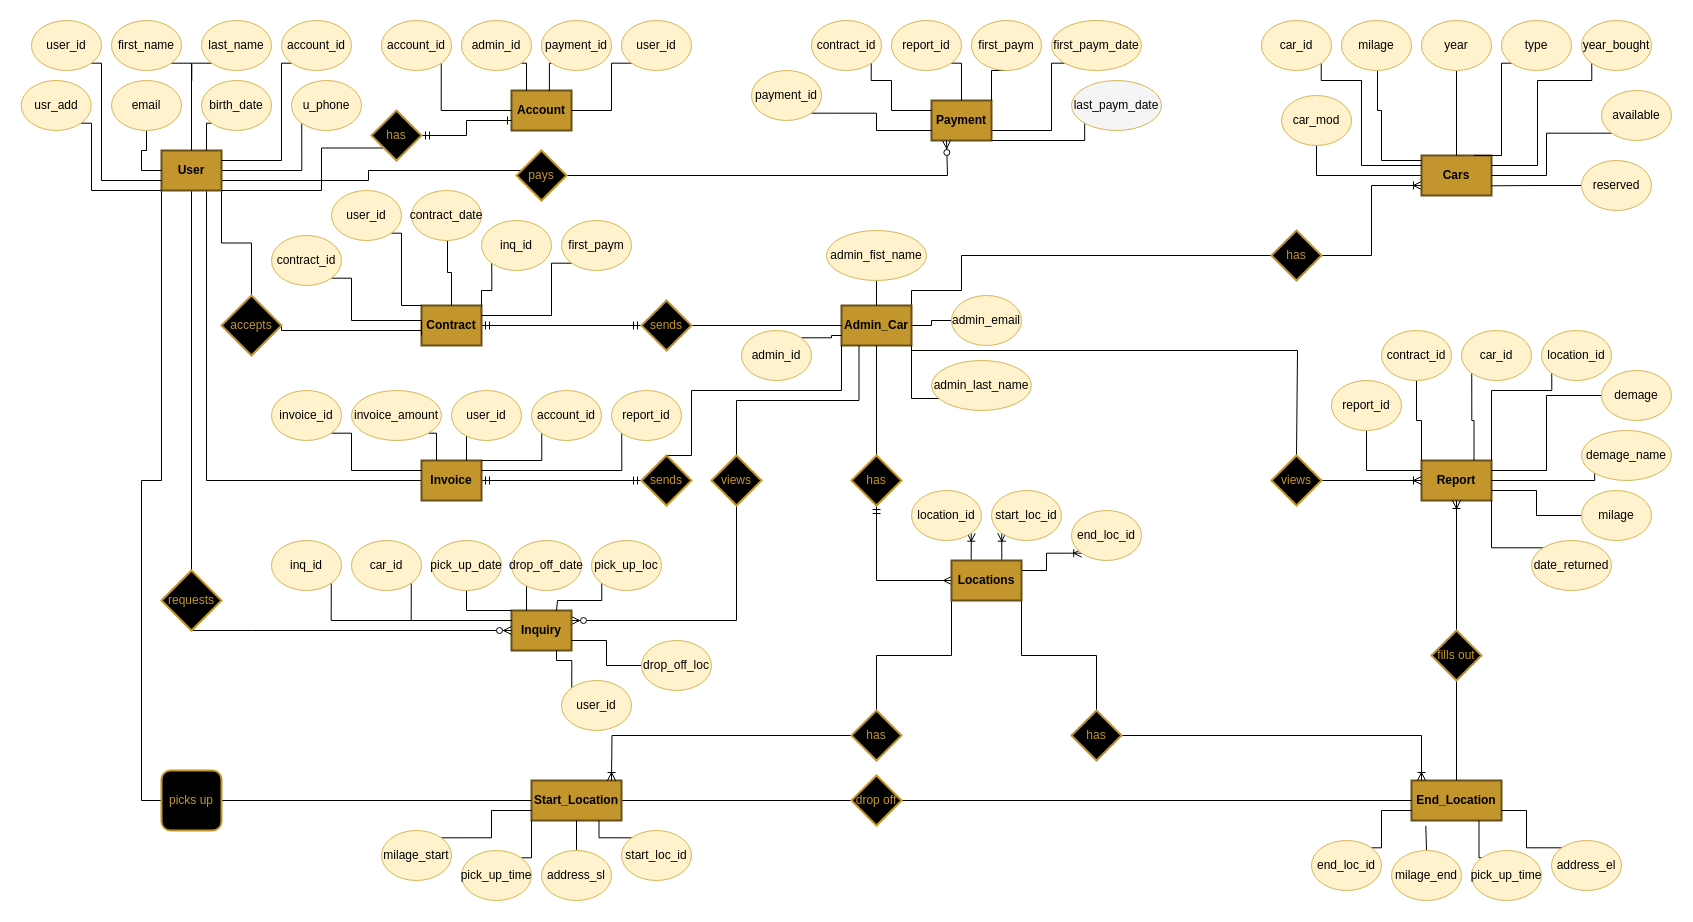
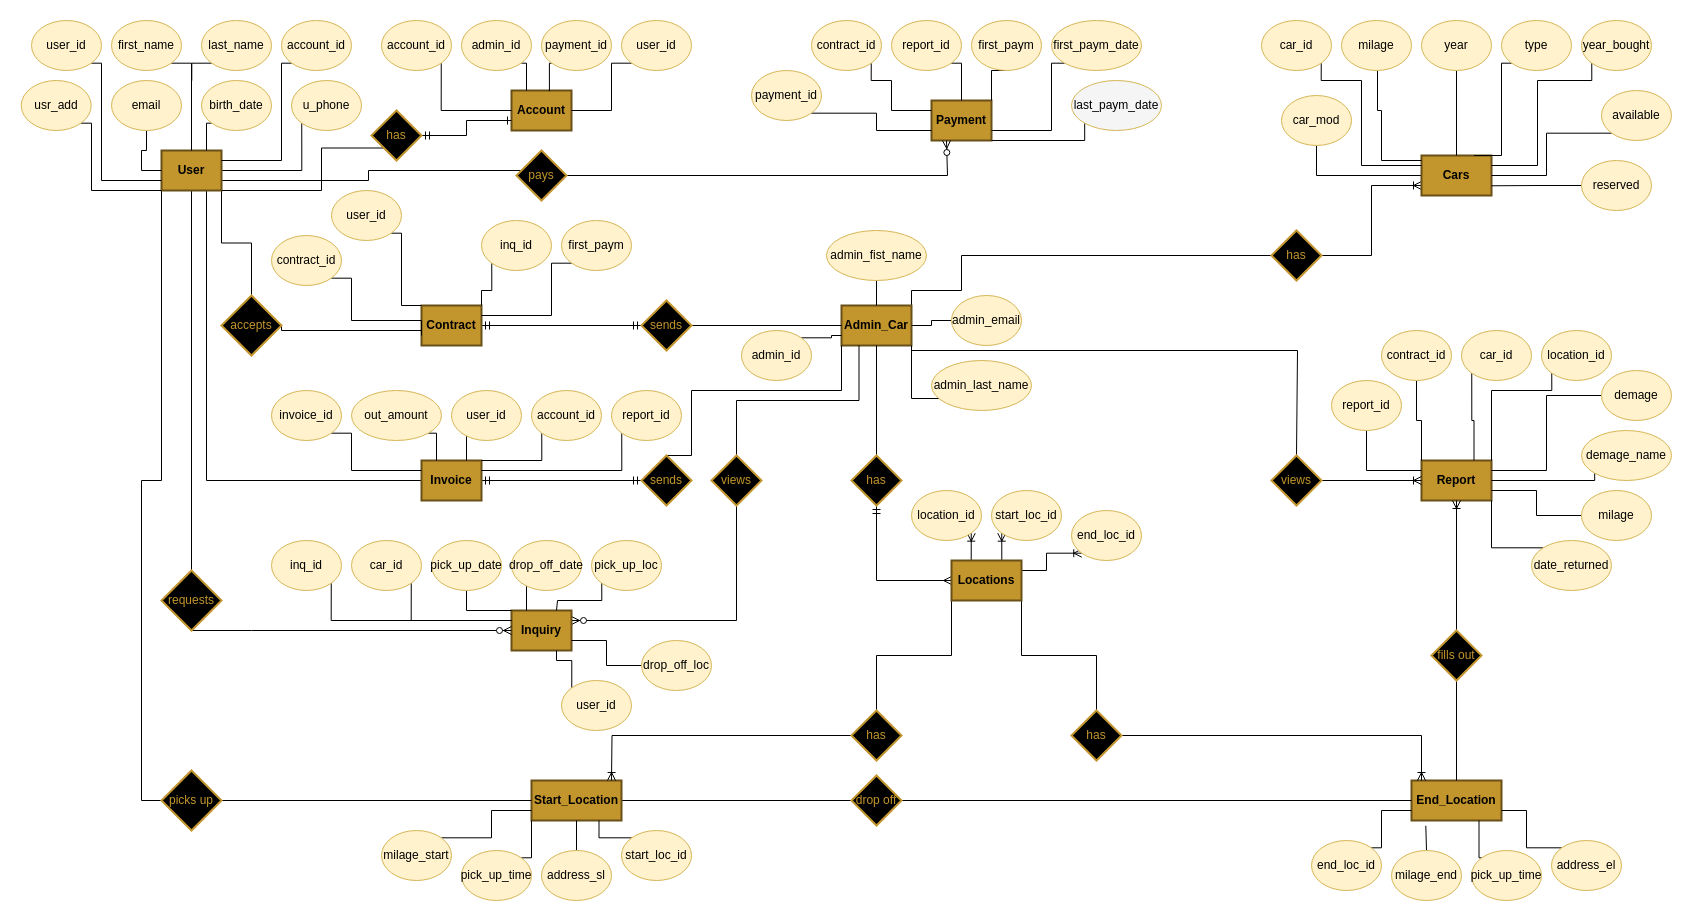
node "contract_date": removed
edge "contract_date" -- "Contract": removed
node "invoice_amount": label "invoice_amount" -> "out_amount"
node "picks up": shape rounded rectangle -> diamond
